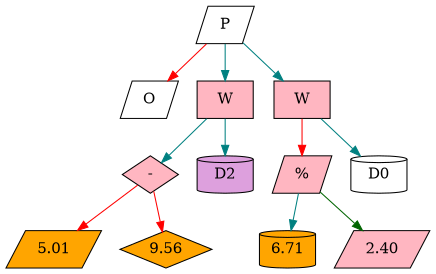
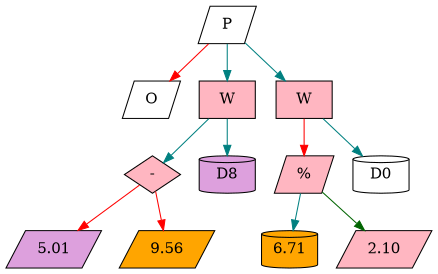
node "D2": label "D2" -> "D8"
node "5.01": fillcolor orange -> plum
node "9.56": shape diamond -> parallelogram
node "2.40": label "2.40" -> "2.10"
